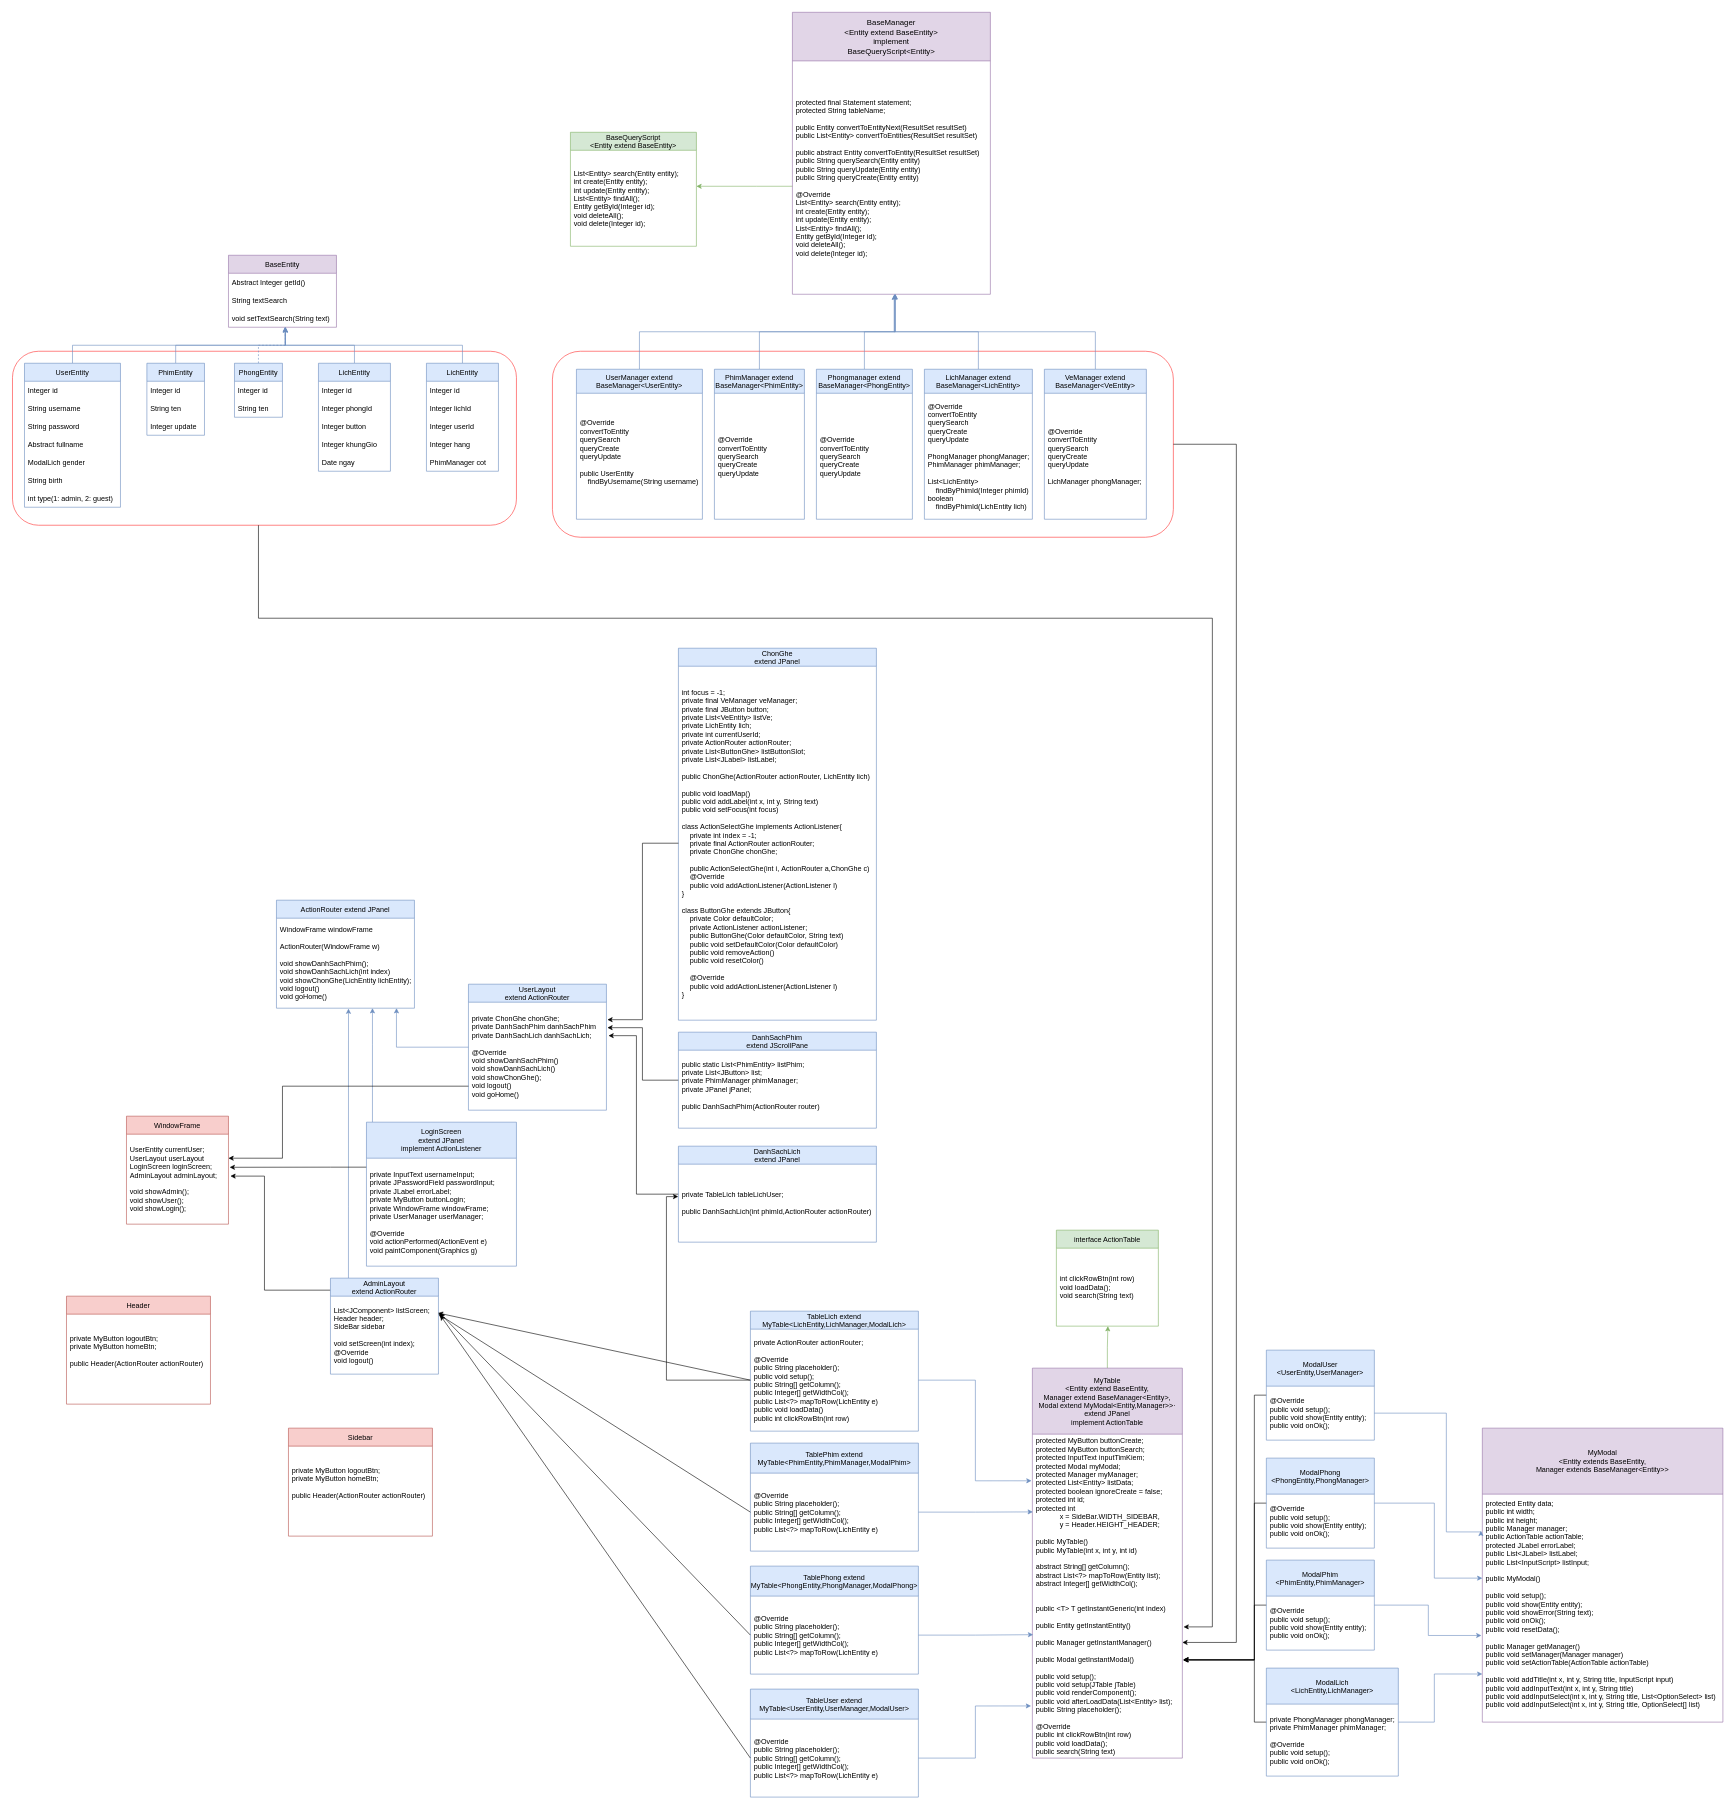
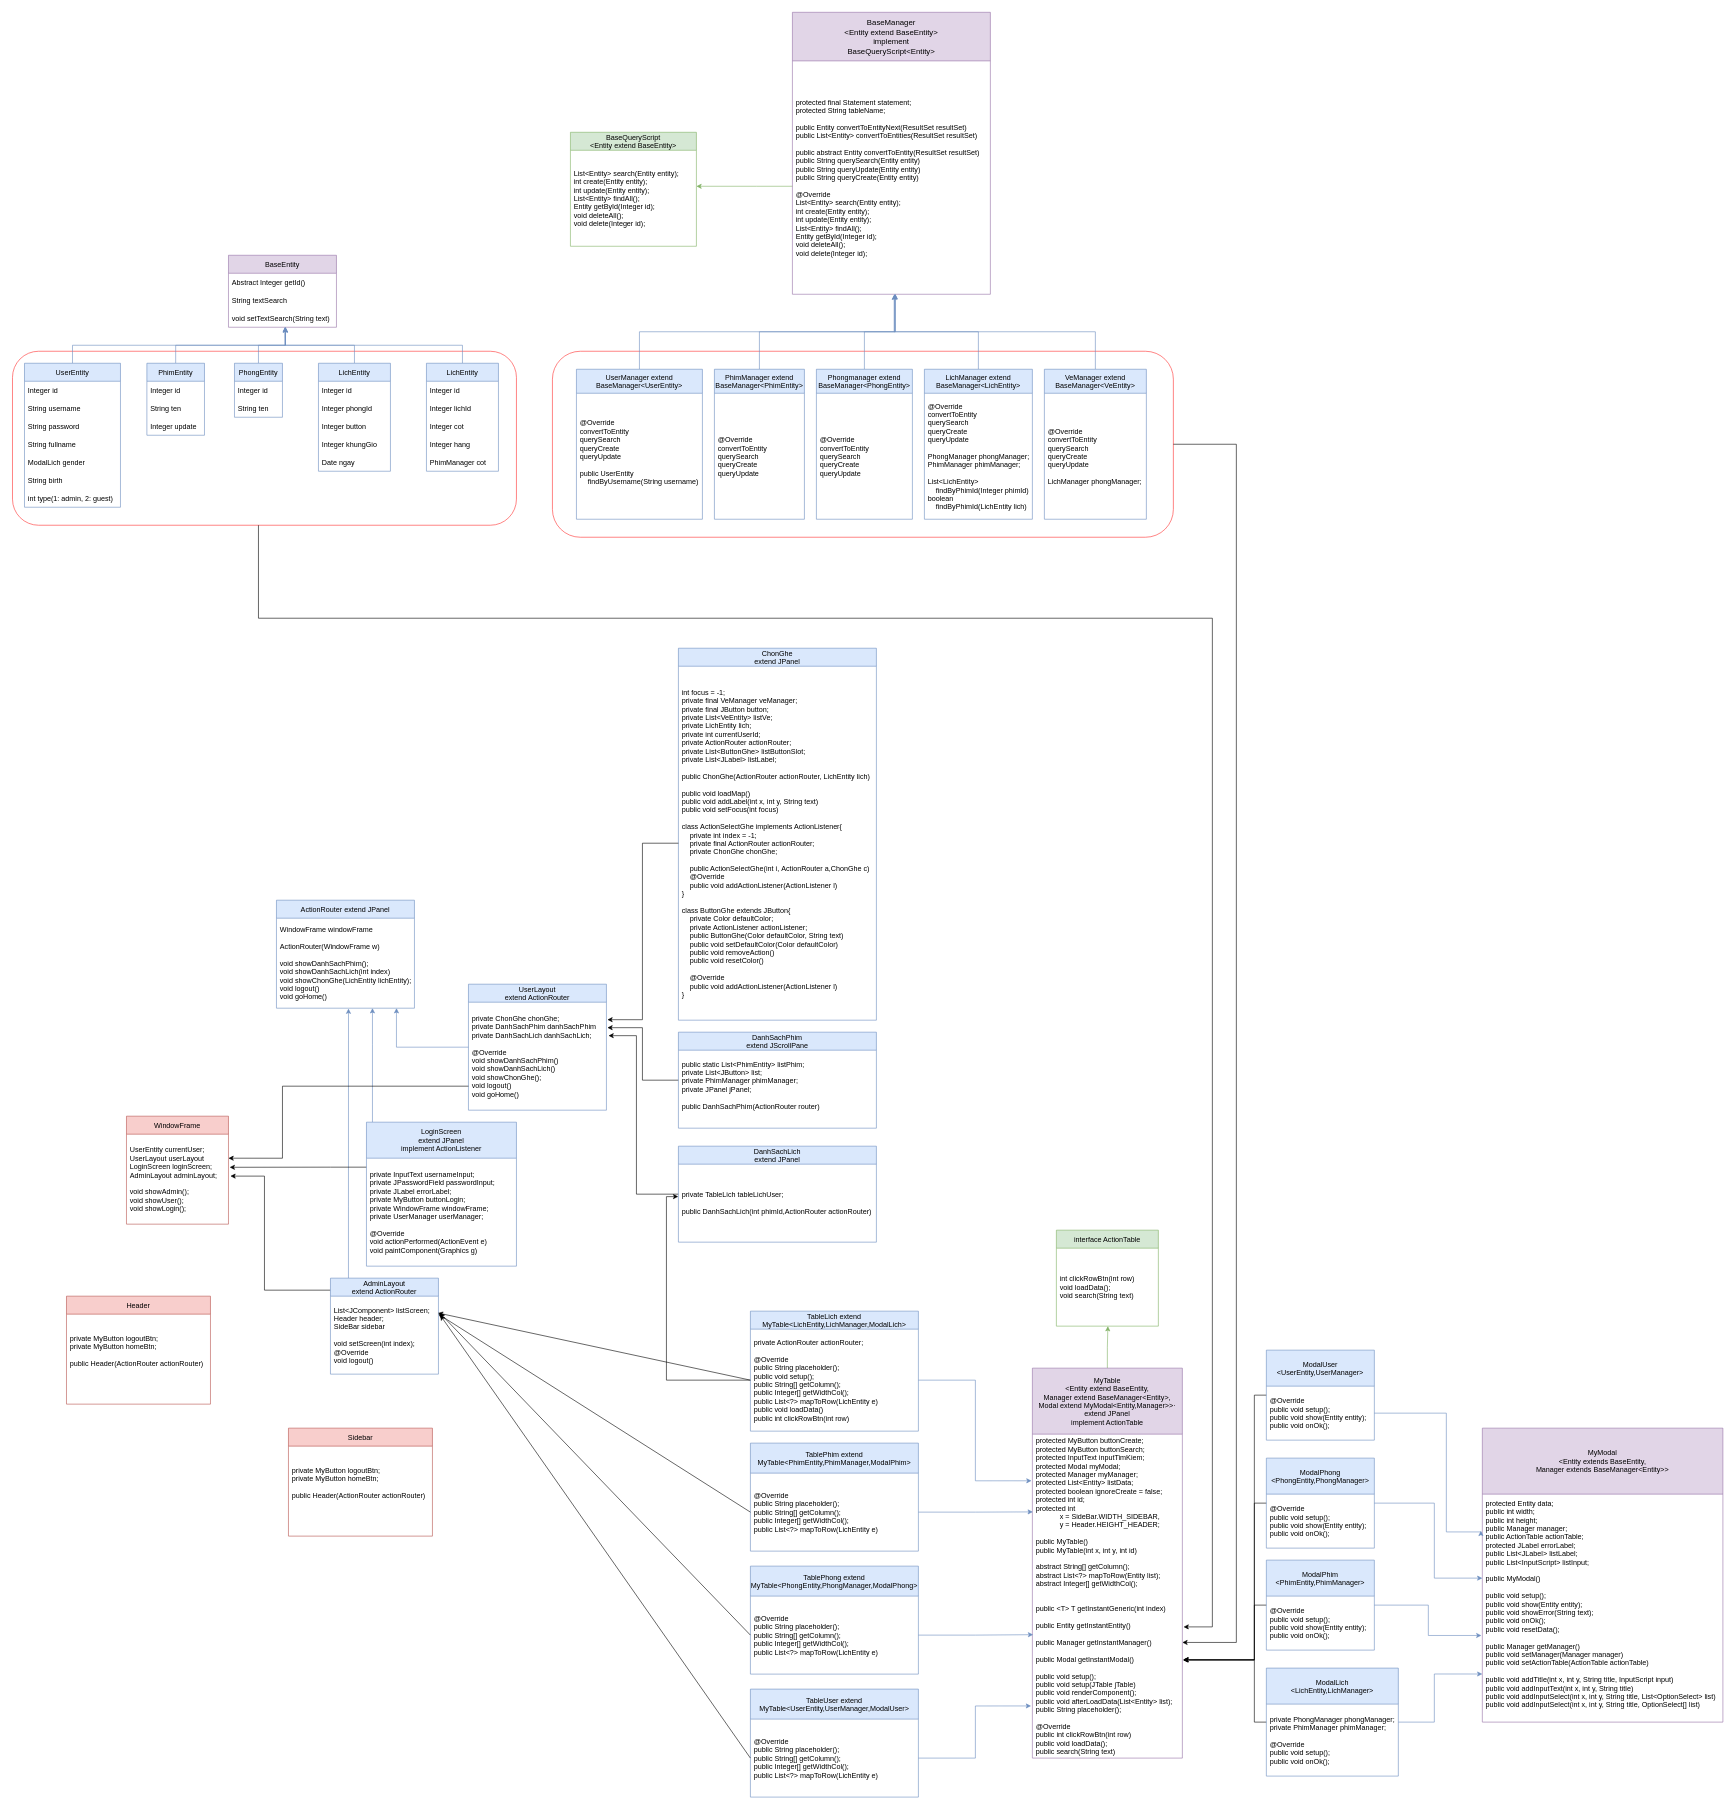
edge "PhongEntity" -> "void setTextSearch(String text)": style dashed -> solid
node "Integer userId": label "Integer userId" -> "Integer cot"
node "Abstract fullname": label "Abstract fullname" -> "String fullname"
